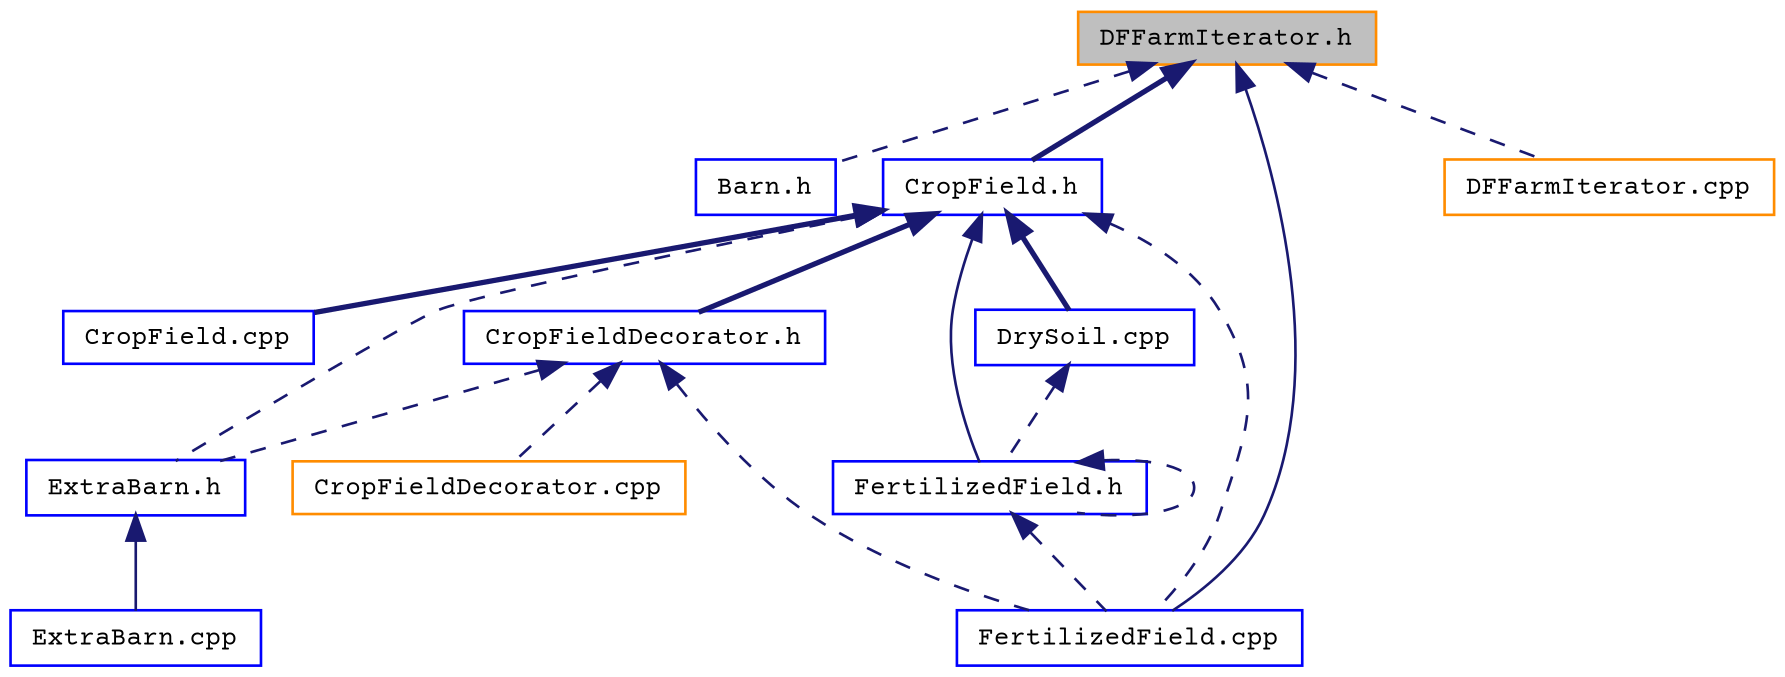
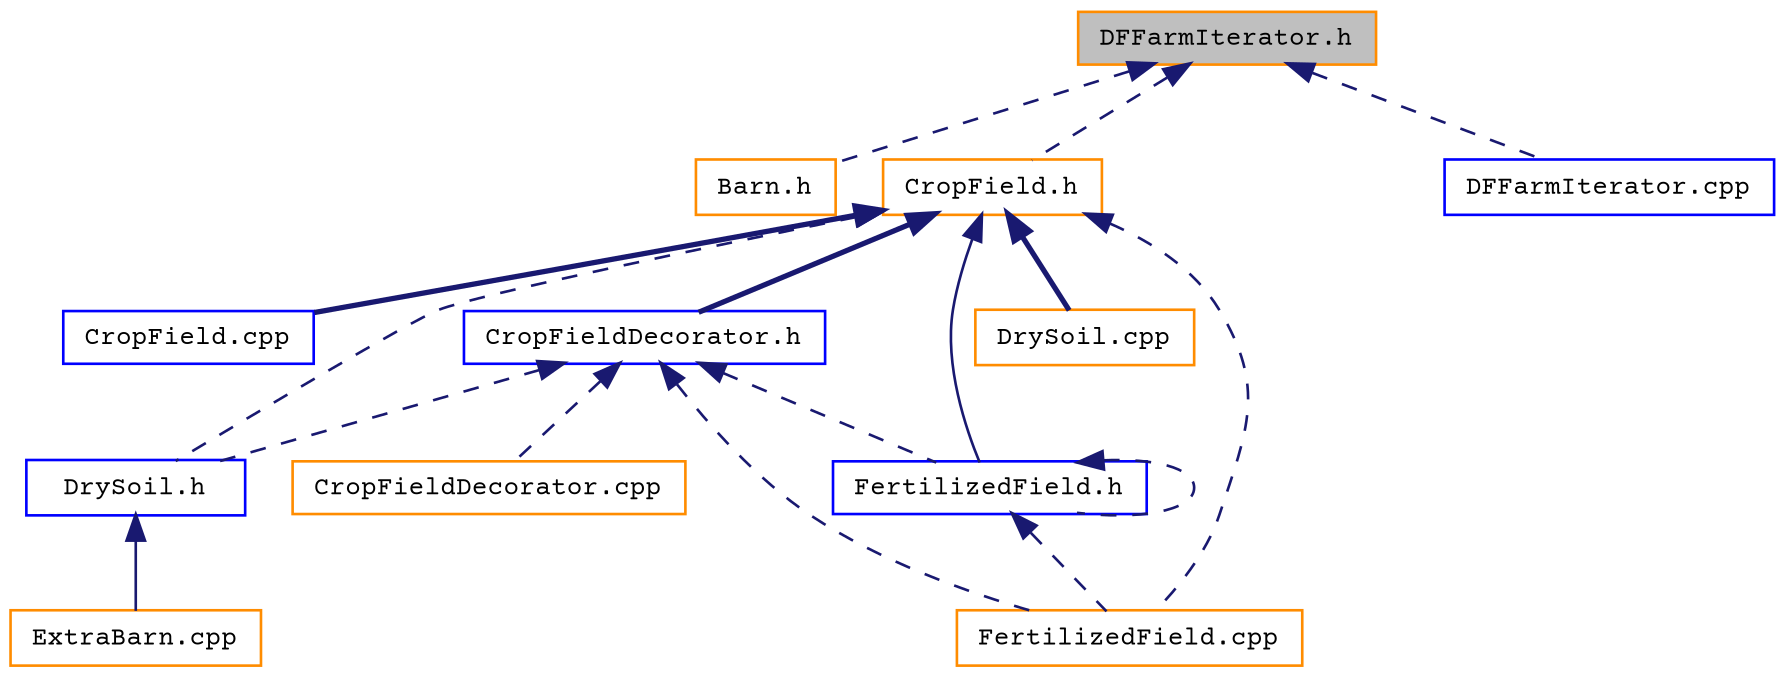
edge "CropField.h" -> "DFFarmIterator.h": style bold -> dashed
node "Barn.h": color blue -> darkorange
node "CropField.h": color blue -> darkorange
node "DFFarmIterator.cpp": color darkorange -> blue
node "DrySoil.cpp": color blue -> darkorange
edge "FertilizedField.cpp" -> "DFFarmIterator.h": removed
edge "FertilizedField.h" -> "DrySoil.cpp": now "FertilizedField.h" -> "CropFieldDecorator.h"
node "ExtraBarn.h": label "ExtraBarn.h" -> "DrySoil.h"
node "ExtraBarn.cpp": color blue -> darkorange
node "FertilizedField.cpp": color blue -> darkorange
